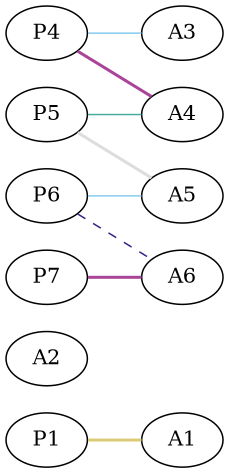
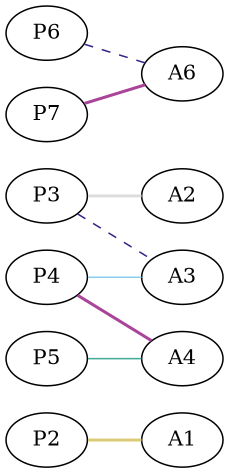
node "P3": added
node "A5": removed
node "P1": label "P1" -> "P2"
